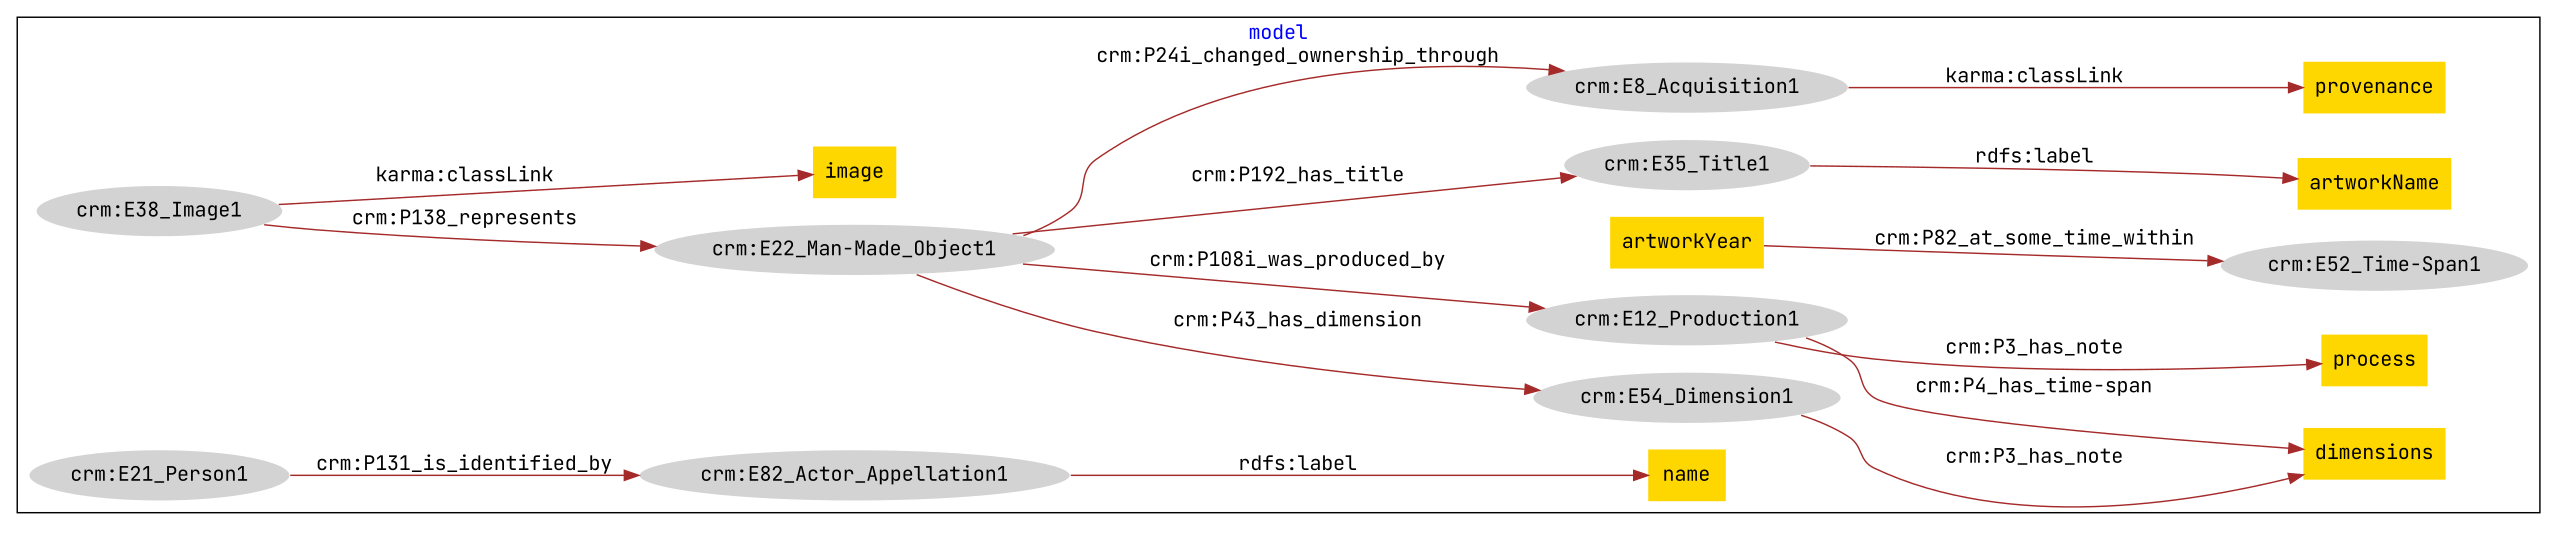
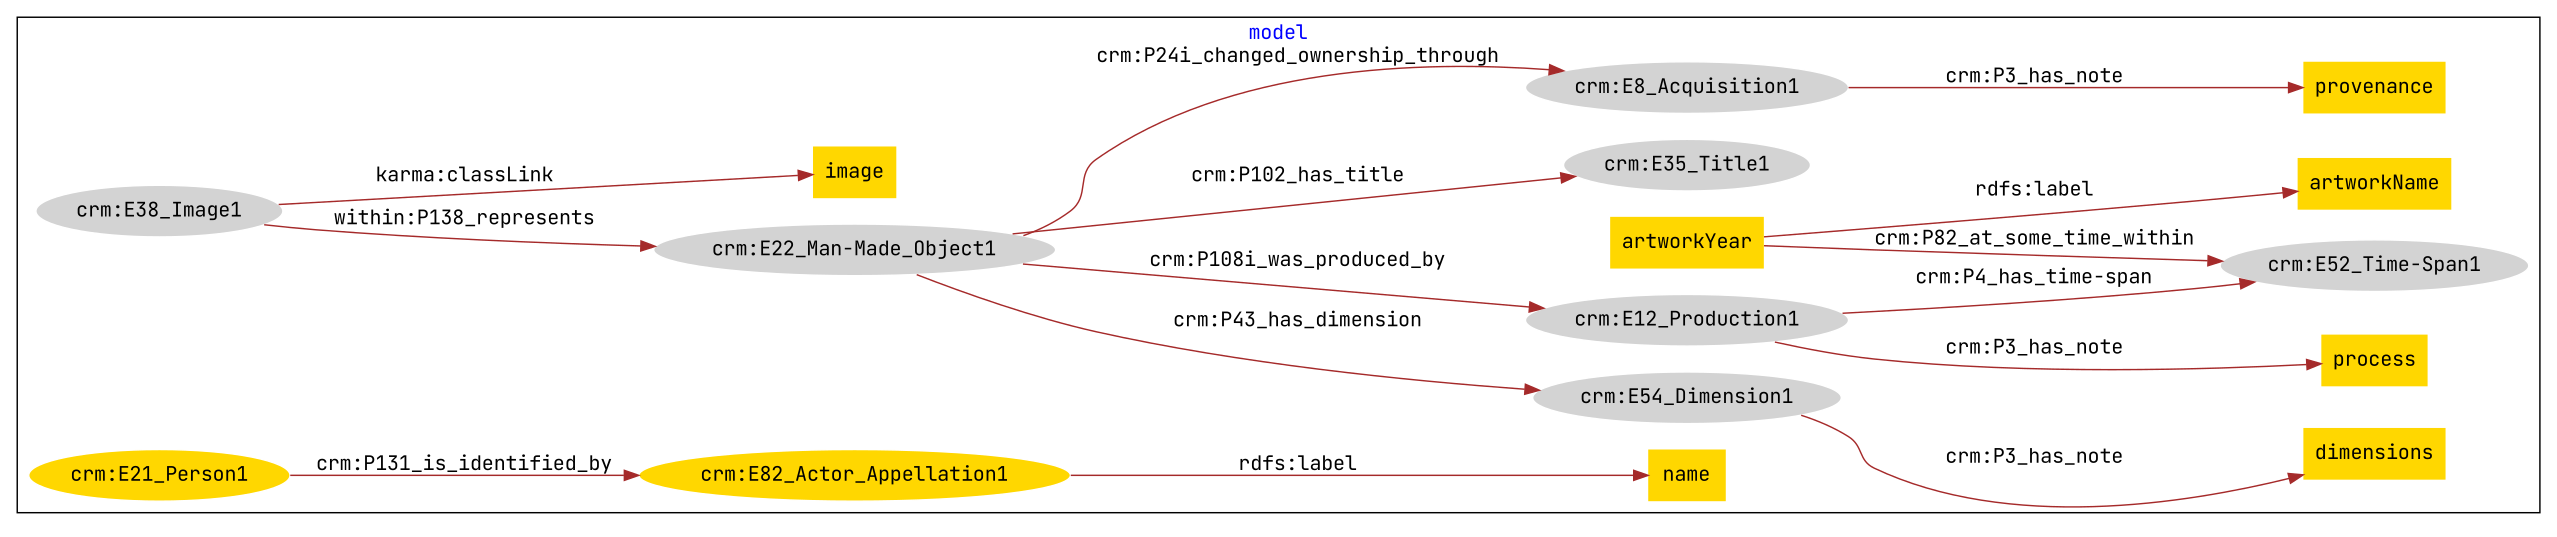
edge "crm:E8_Acquisition1" -> "provenance": label "karma:classLink" -> "crm:P3_has_note"
edge "crm:E35_Title1" -> "artworkName": now "artworkYear" -> "artworkName"
edge "crm:E22_Man-Made_Object1" -> "crm:E35_Title1": label "crm:P192_has_title" -> "crm:P102_has_title"
edge "crm:E38_Image1" -> "crm:E22_Man-Made_Object1": label "crm:P138_represents" -> "within:P138_represents"
edge "crm:E12_Production1" -> "dimensions": now "crm:E12_Production1" -> "crm:E52_Time-Span1"
node "crm:E21_Person1": fillcolor lightgray -> gold
node "crm:E82_Actor_Appellation1": fillcolor lightgray -> gold
